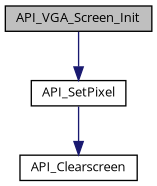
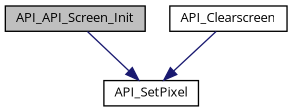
node "API_VGA_Screen_Init": label "API_VGA_Screen_Init" -> "API_API_Screen_Init"
edge "API_SetPixel" -> "API_Clearscreen": reversed
